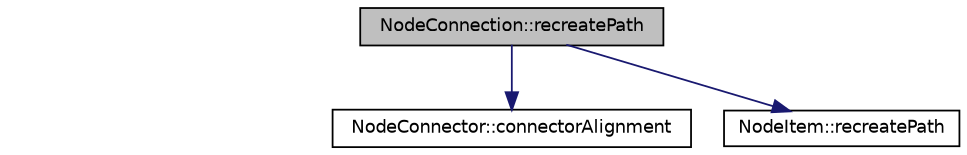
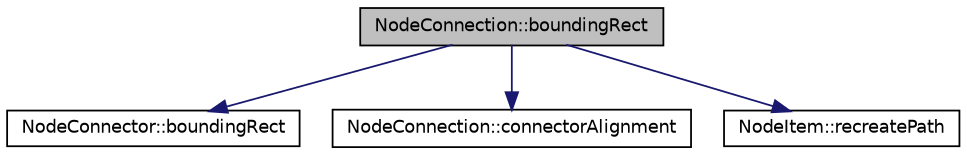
node "NodeConnection::recreatePath": label "NodeConnection::recreatePath" -> "NodeConnection::boundingRect"
node "NodeConnector::boundingRect": added
node "NodeConnector::connectorAlignment": label "NodeConnector::connectorAlignment" -> "NodeConnection::connectorAlignment"
